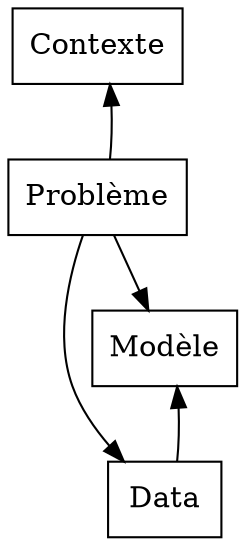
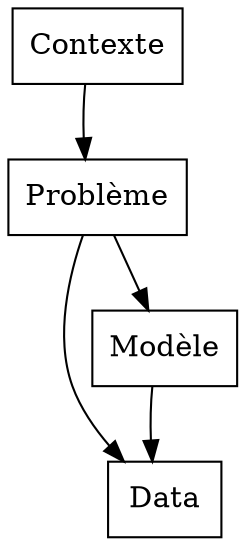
edge "Problème" -> "Contexte": reversed
edge "Data" -> "Modèle": reversed
